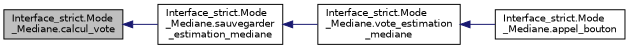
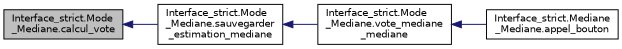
node "Interface_strict.Mode _Mediane.vote_estimation _mediane": label "Interface_strict.Mode _Mediane.vote_estimation _mediane" -> "Interface_strict.Mode _Mediane.vote_mediane _mediane"
node "Interface_strict.Mode _Mediane.appel_bouton": label "Interface_strict.Mode _Mediane.appel_bouton" -> "Interface_strict.Mediane _Mediane.appel_bouton"
